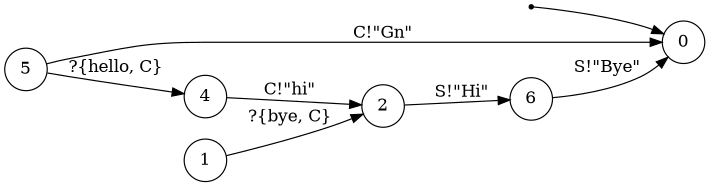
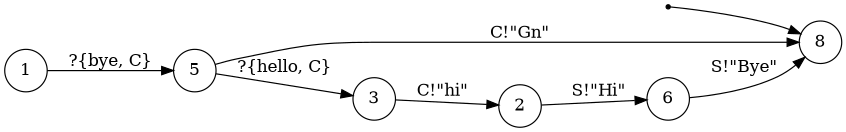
node "0": label "0" -> "8"
node "4": label "4" -> "3"
edge "1" -> "2": now "1" -> "5"
